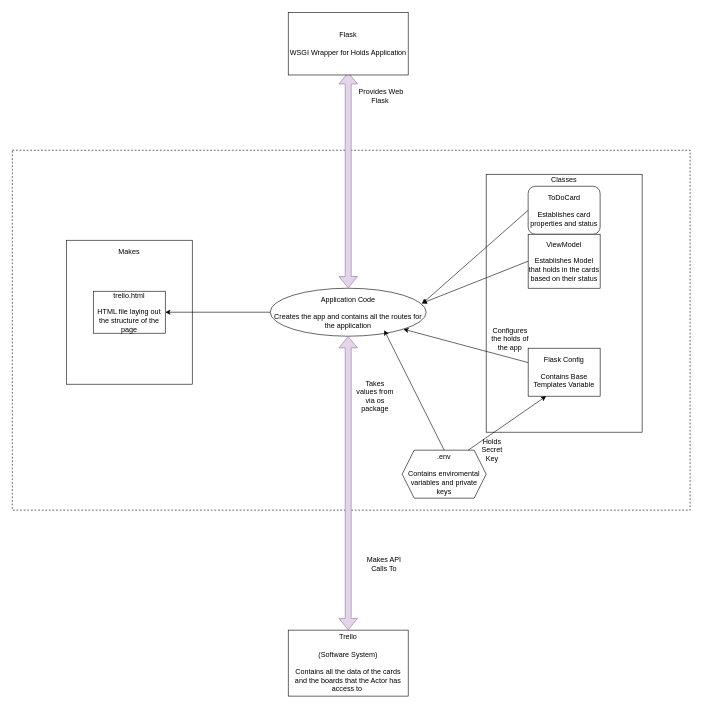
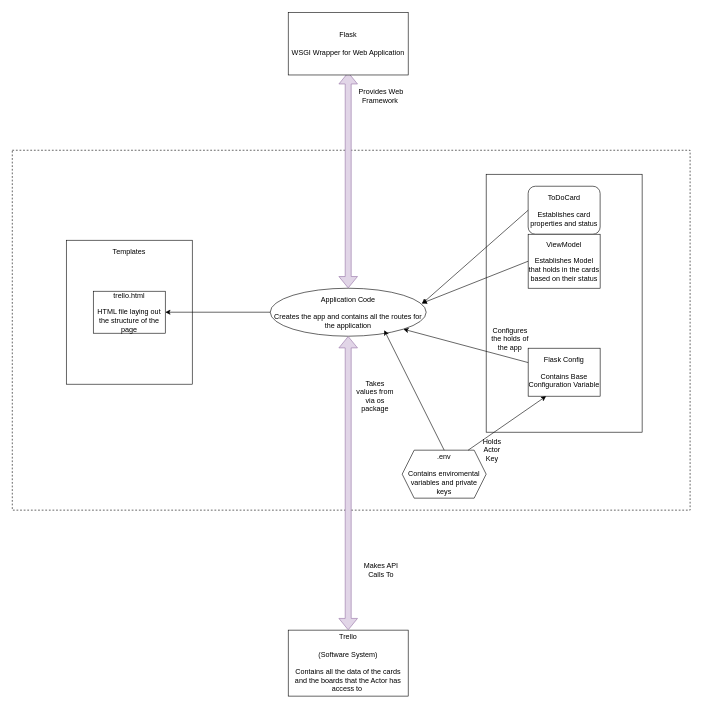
node "Flask WSGI Wrapper for Holds Application": label "Flask WSGI Wrapper for Holds Application" -> "Flask WSGI Wrapper for Web Application"
node "Provides Web Flask": label "Provides Web Flask" -> "Provides Web Framework"
node "Classes": removed
node "Makes": label "Makes" -> "Templates"
node "Flask Config Contains Base Templates Variable": label "Flask Config Contains Base Templates Variable" -> "Flask Config Contains Base Configuration Variable"
node "Holds Secret Key": label "Holds Secret Key" -> "Holds Actor Key"
node "Makes API Calls To": moved (384, 564) -> (381, 570)
